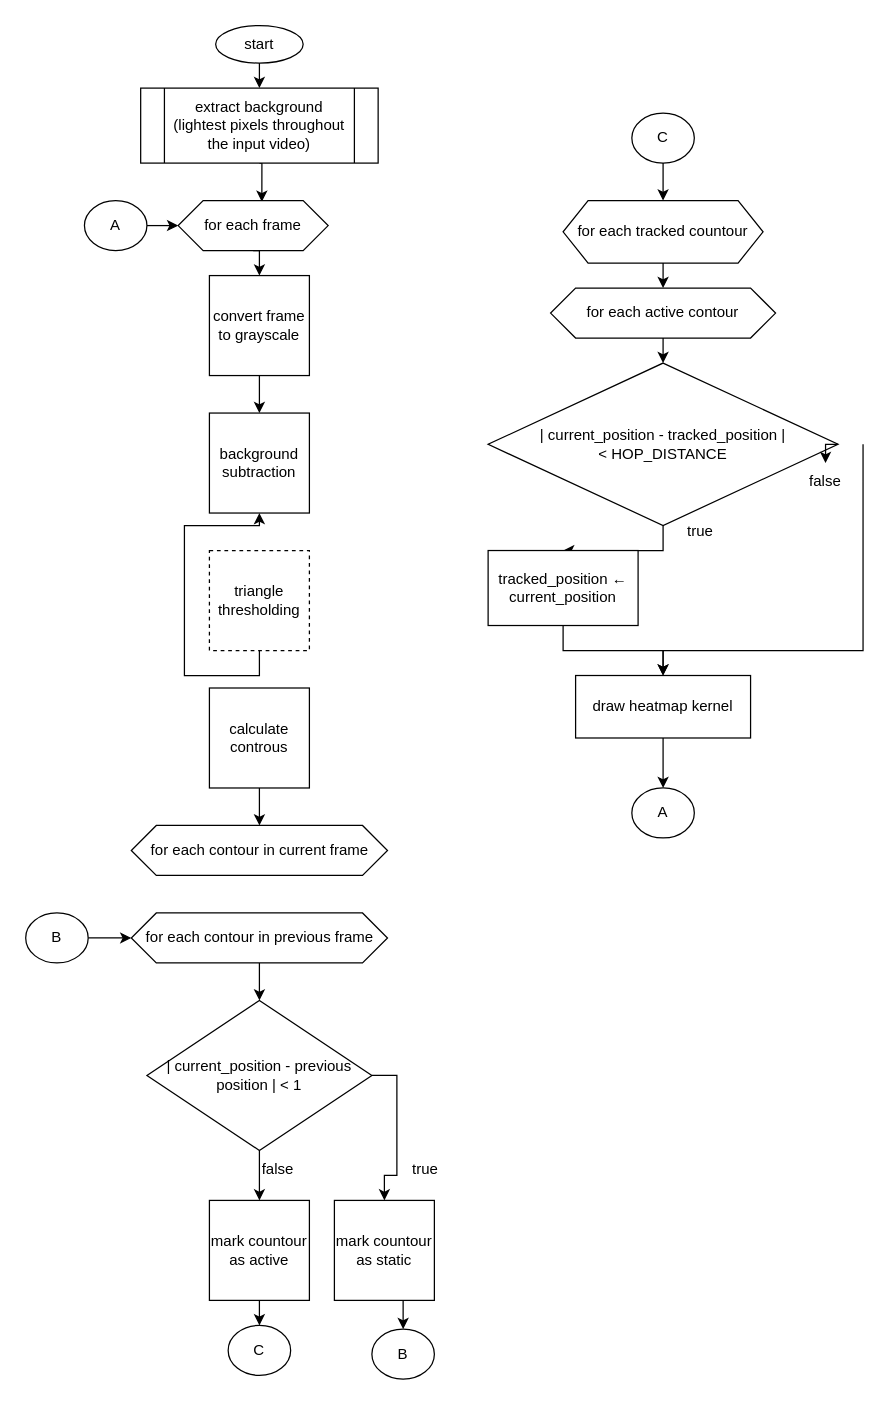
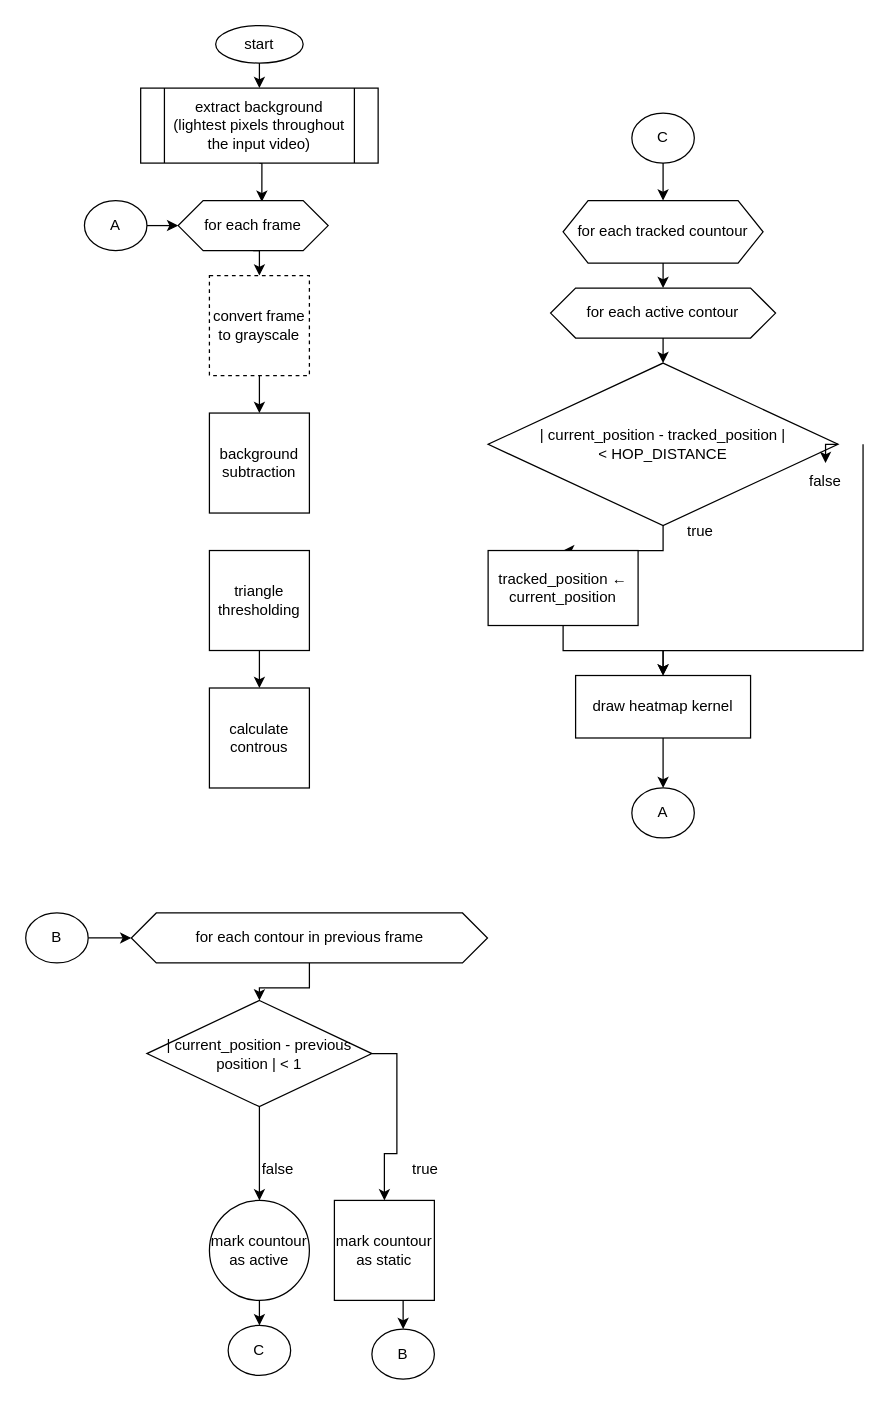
node "convert frame to grayscale": style solid -> dashed
edge "triangle thresholding" -> "background subtraction": now "triangle thresholding" -> "calculate controus"
node "triangle thresholding": style dashed -> solid
edge "calculate controus" -> "for each contour in current frame": removed
node "for each contour in current frame": removed
node "for each contour in previous frame": size 256x50 -> 356x50
node "| current_position - previous position | < 1": size 225x150 -> 225x106
node "mark countour as active": shape rectangle -> ellipse
